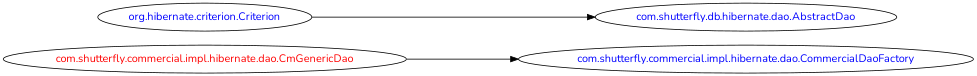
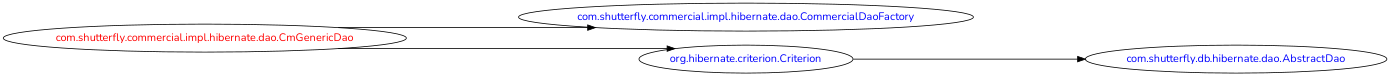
edge "com.shutterfly.commercial.impl.hibernate.dao.CmGenericDao" -> "org.hibernate.criterion.Criterion": added
